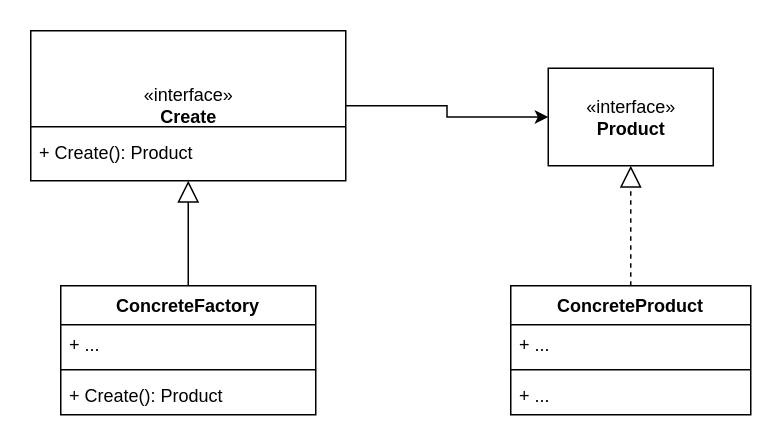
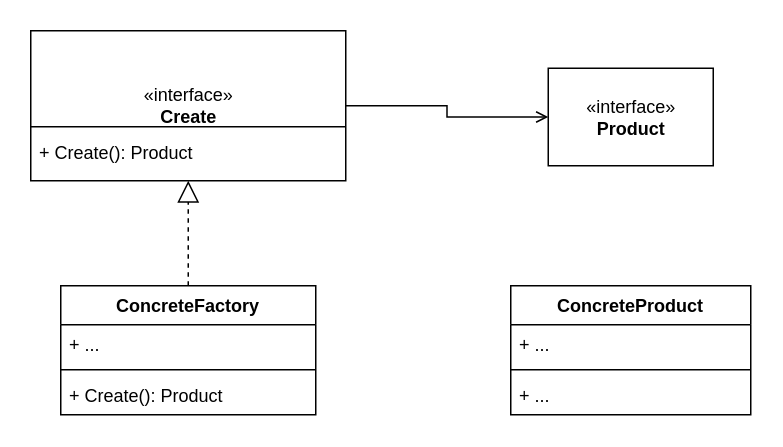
edge "«interface» Create" -> "«interface» Product": arrowhead classic -> open
edge "ConcreteProduct" -> "«interface» Product": removed
edge "ConcreteFactory" -> "«interface» Create": style solid -> dashed
